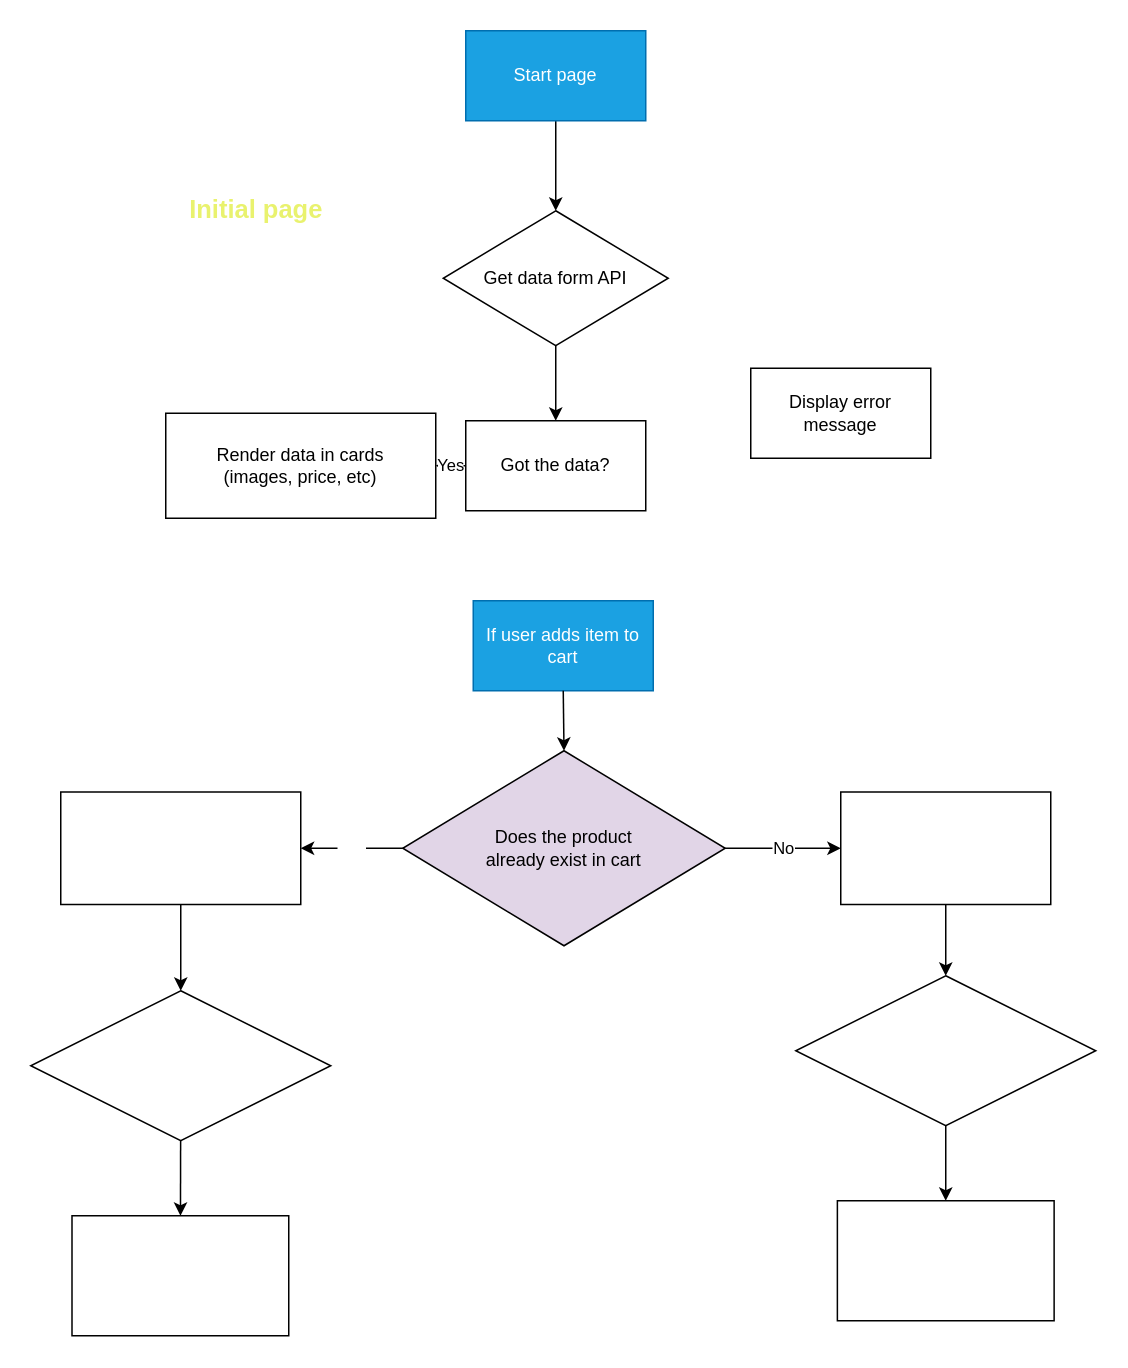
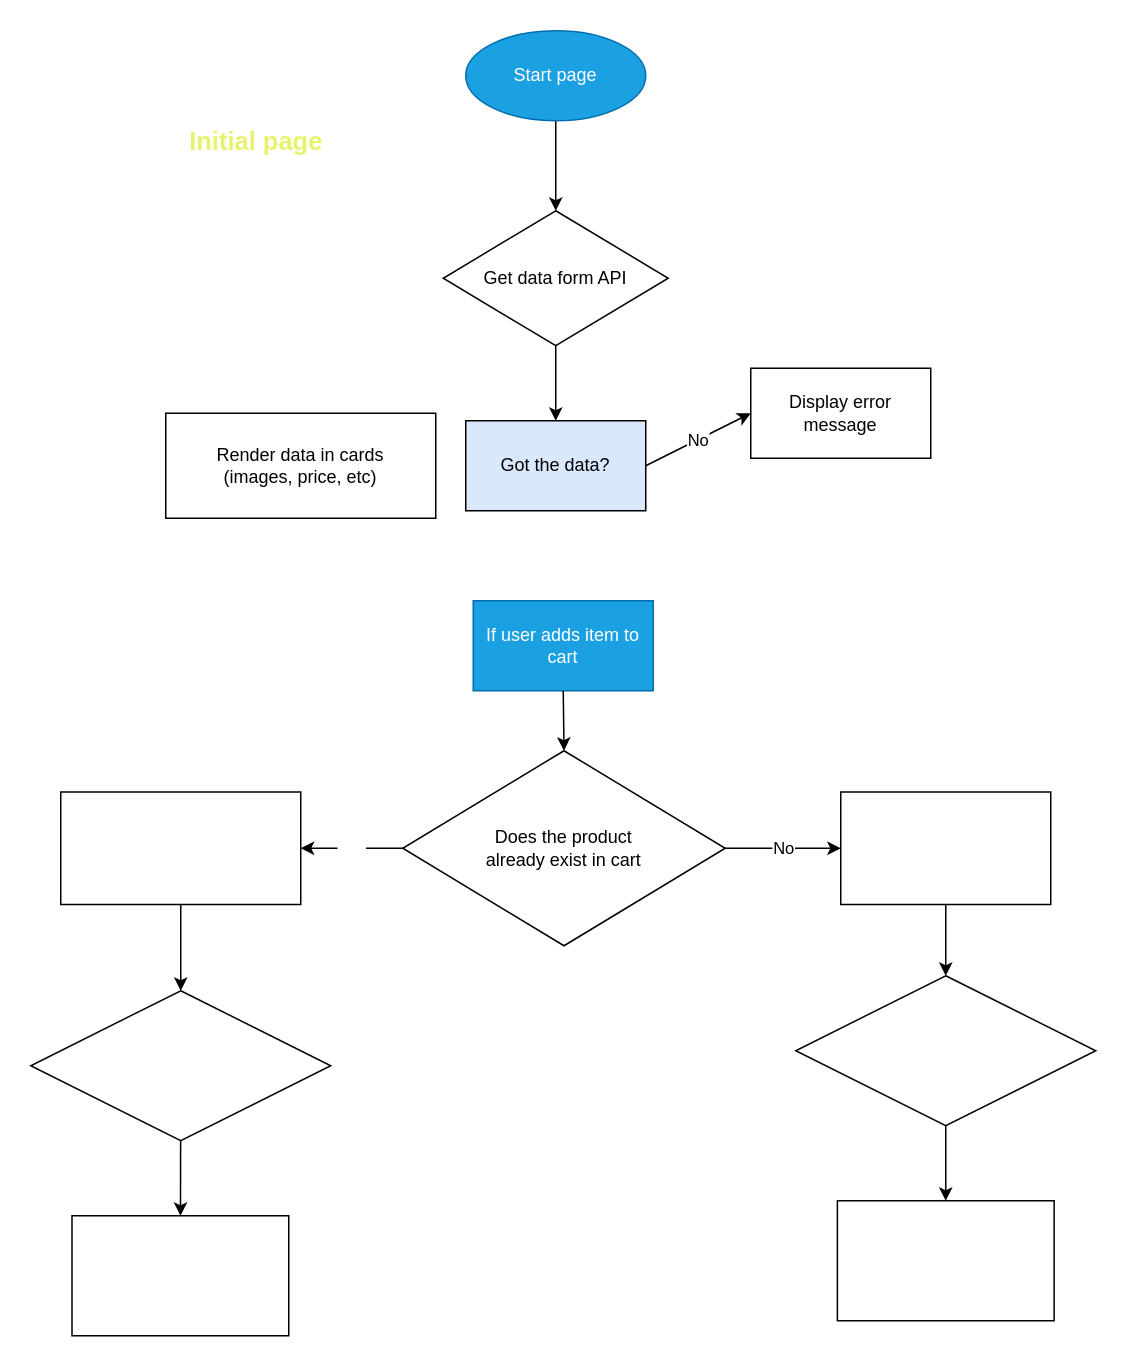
node "Start page": shape rectangle -> ellipse
node "Initial page": moved (256, 211) -> (256, 143)
edge "Got the data?" -> "Display error message": added, label "No"
edge "Got the data?" -> "Render data in cards (images, price, etc)": removed, label "Yes"
node "Got the data?": fillcolor #ffffff -> #dae8fc
node "Does the product already exist in cart": fillcolor #e1d5e7 -> #ffffff
